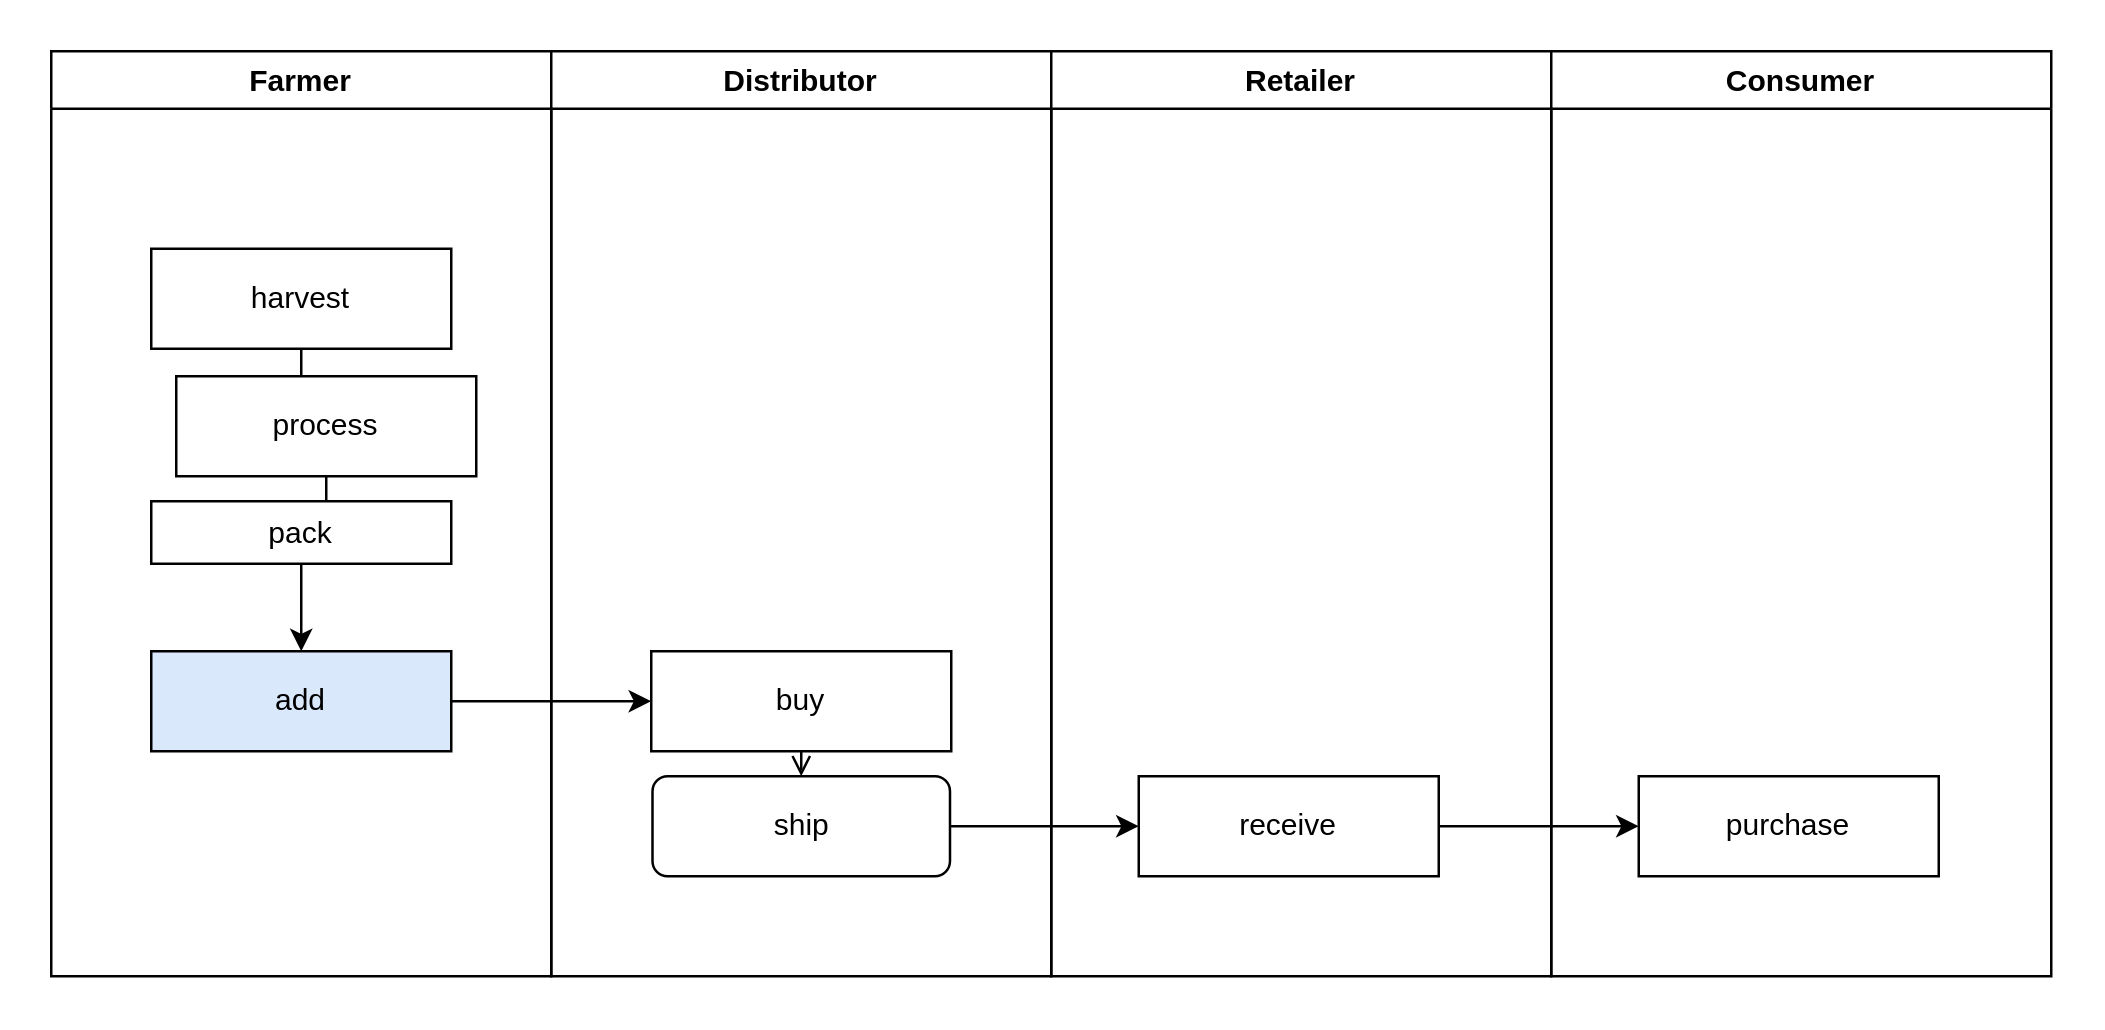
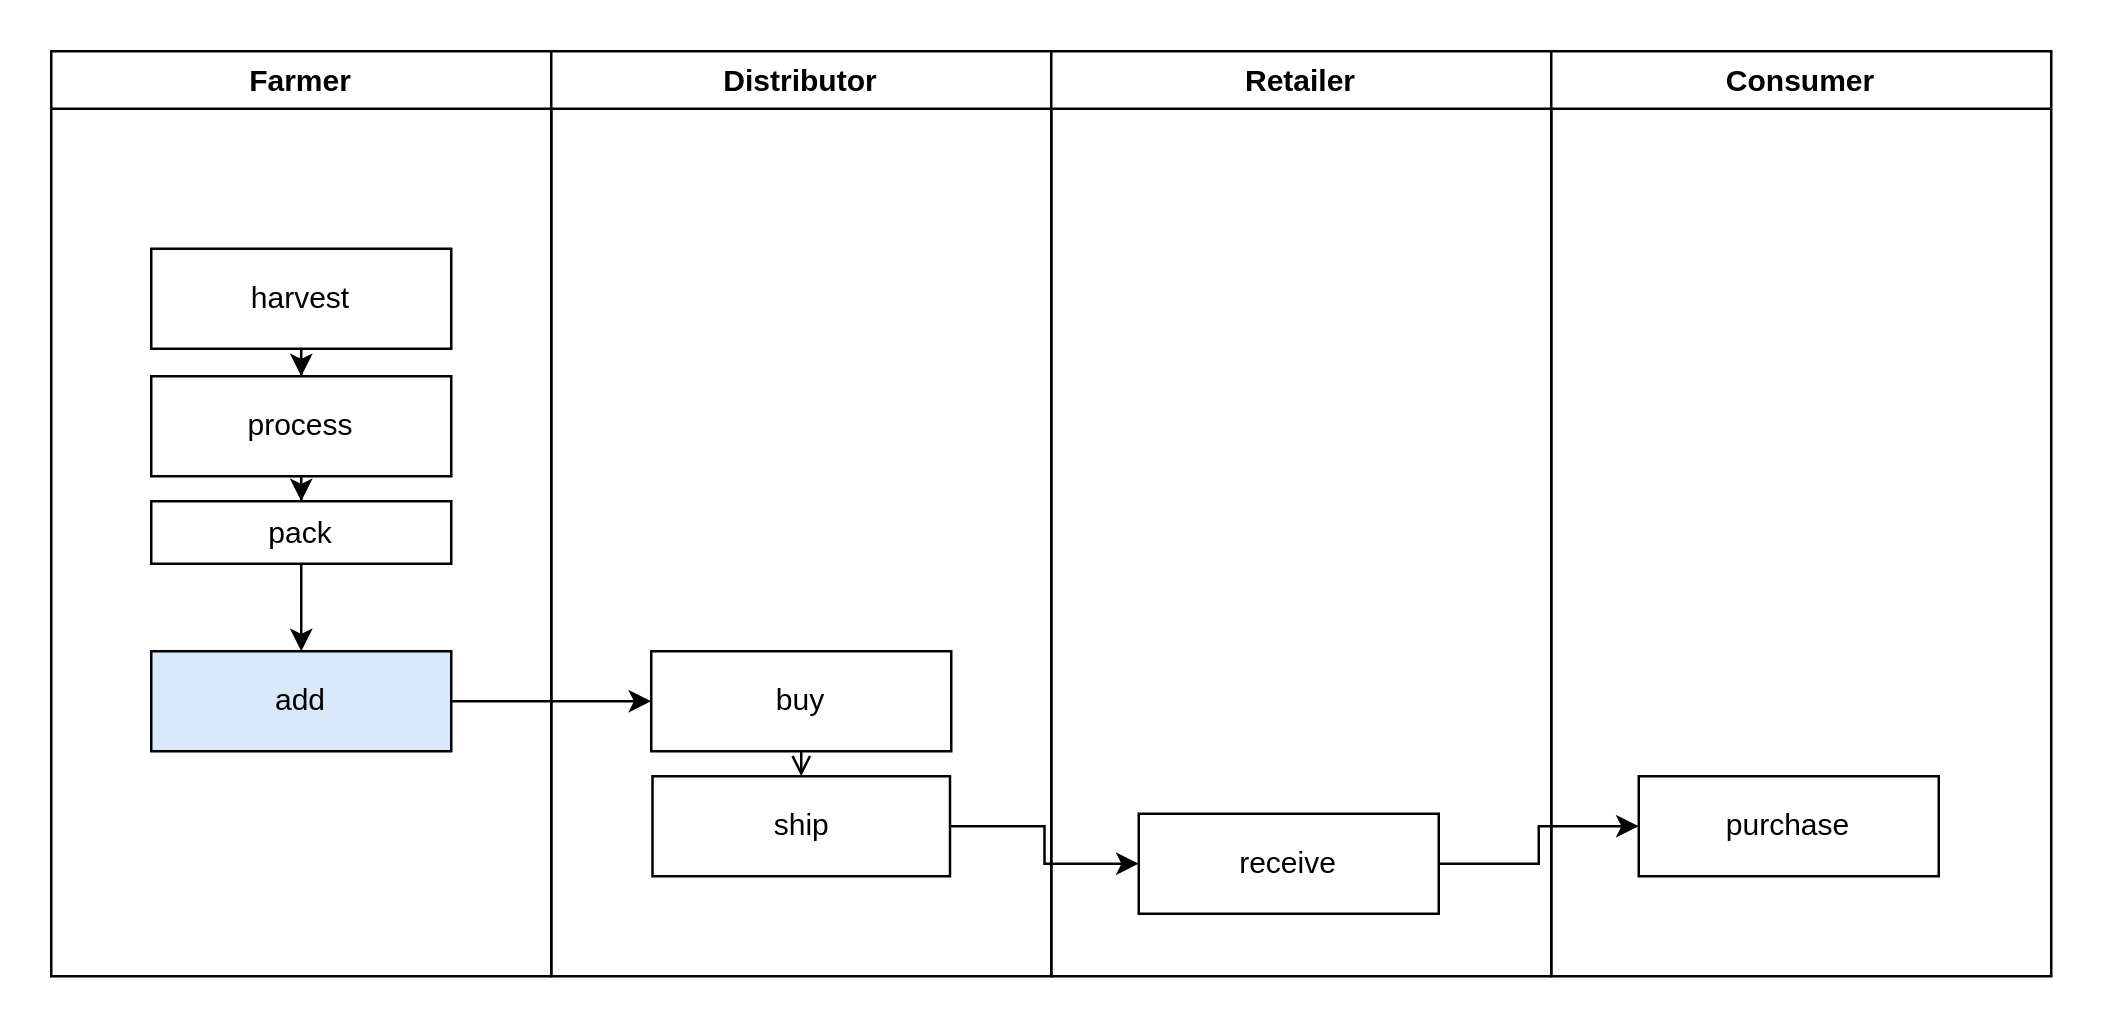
node "process": moved (326, 426) -> (301, 426)
node "ship": shape rounded rectangle -> rectangle
node "receive": moved (1289, 826) -> (1289, 864)
